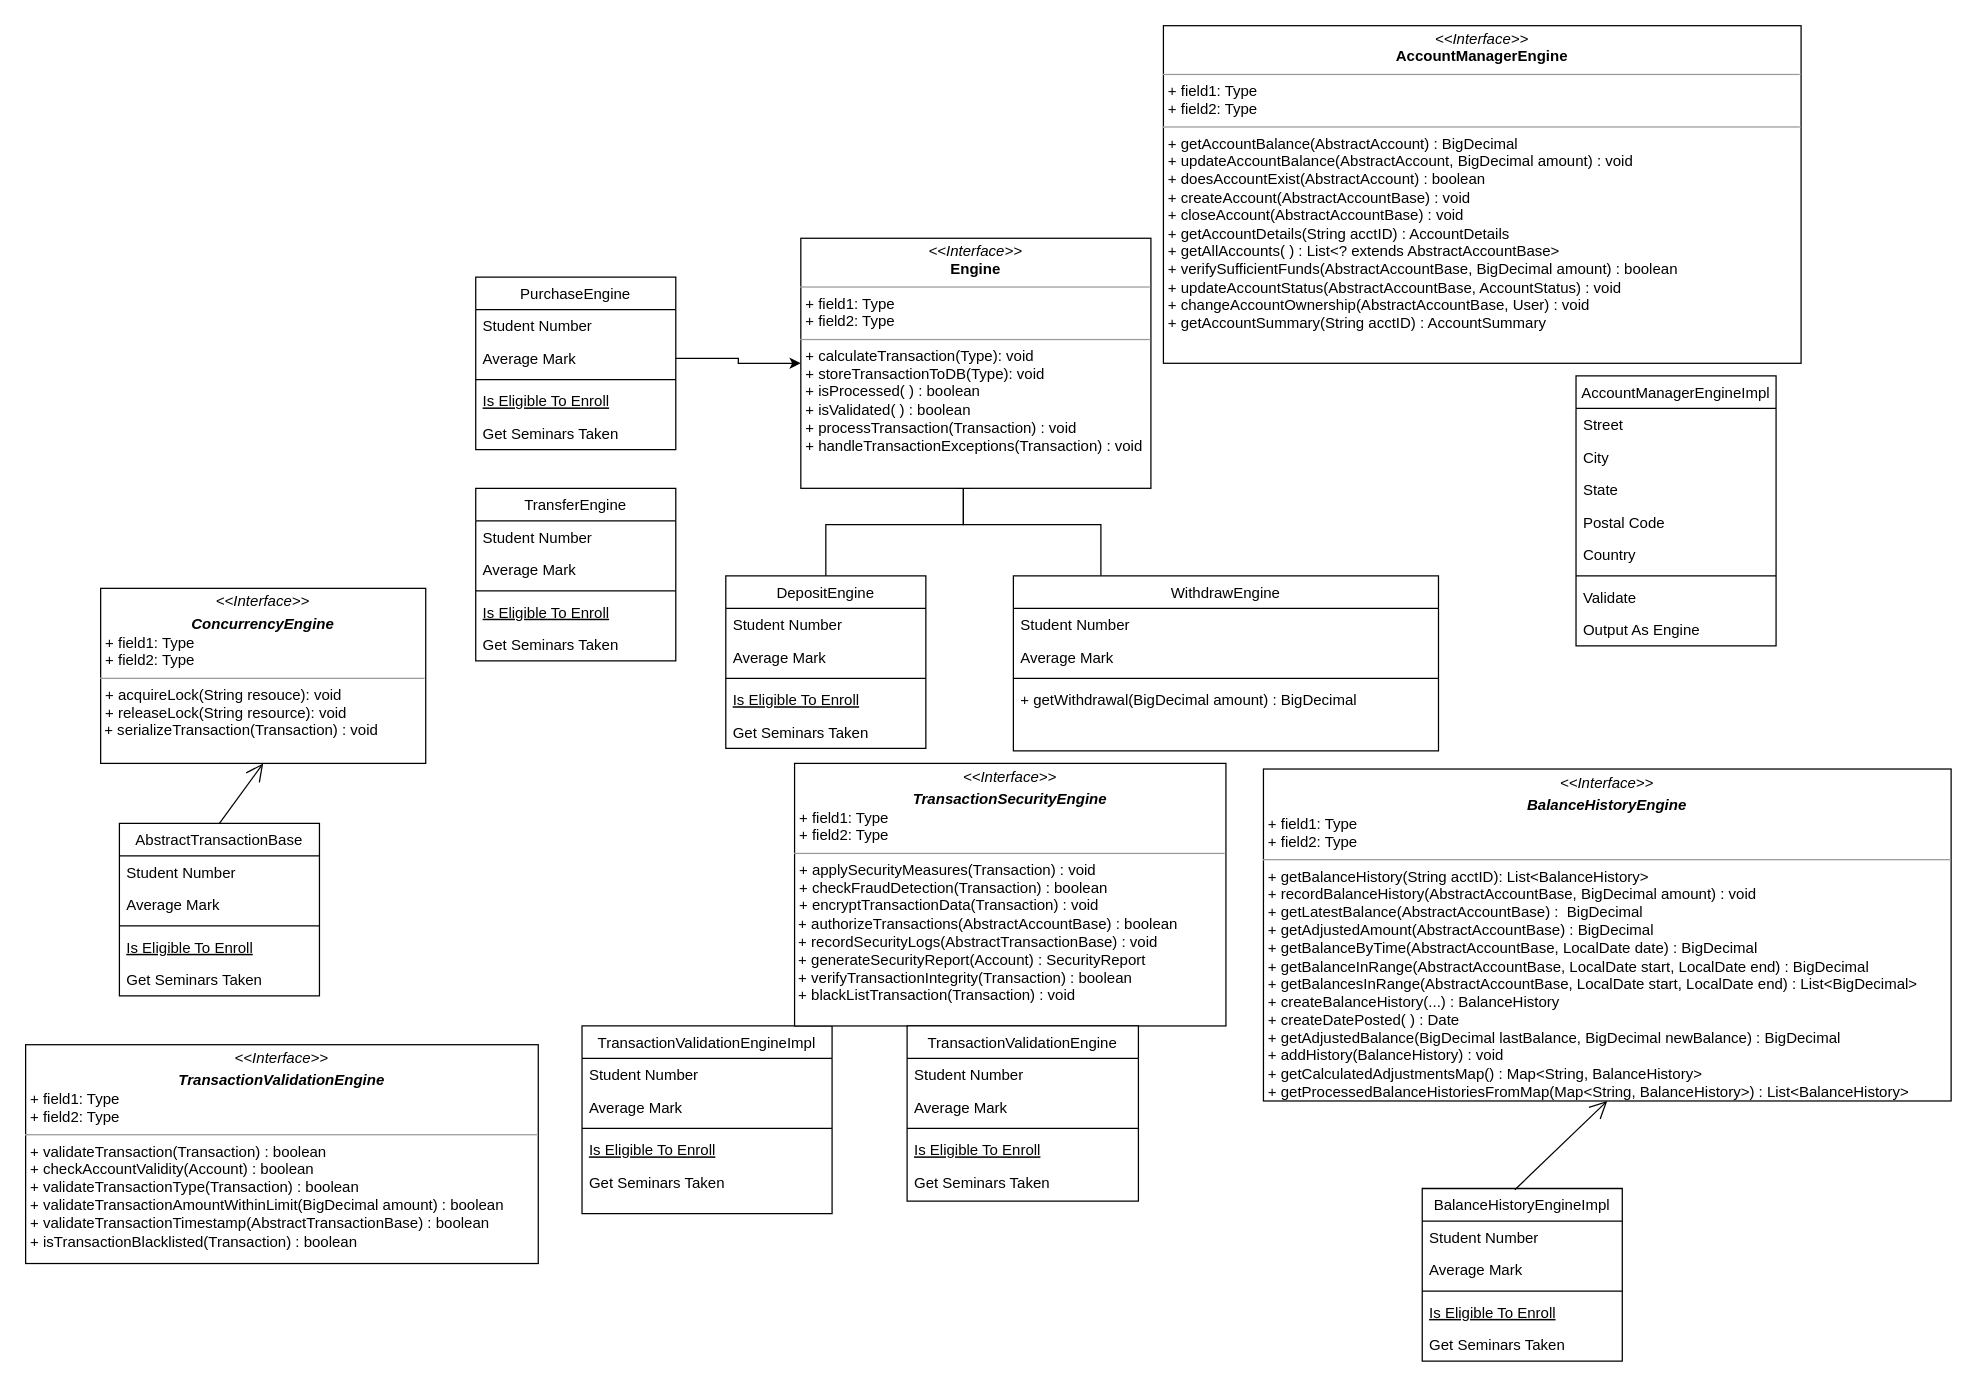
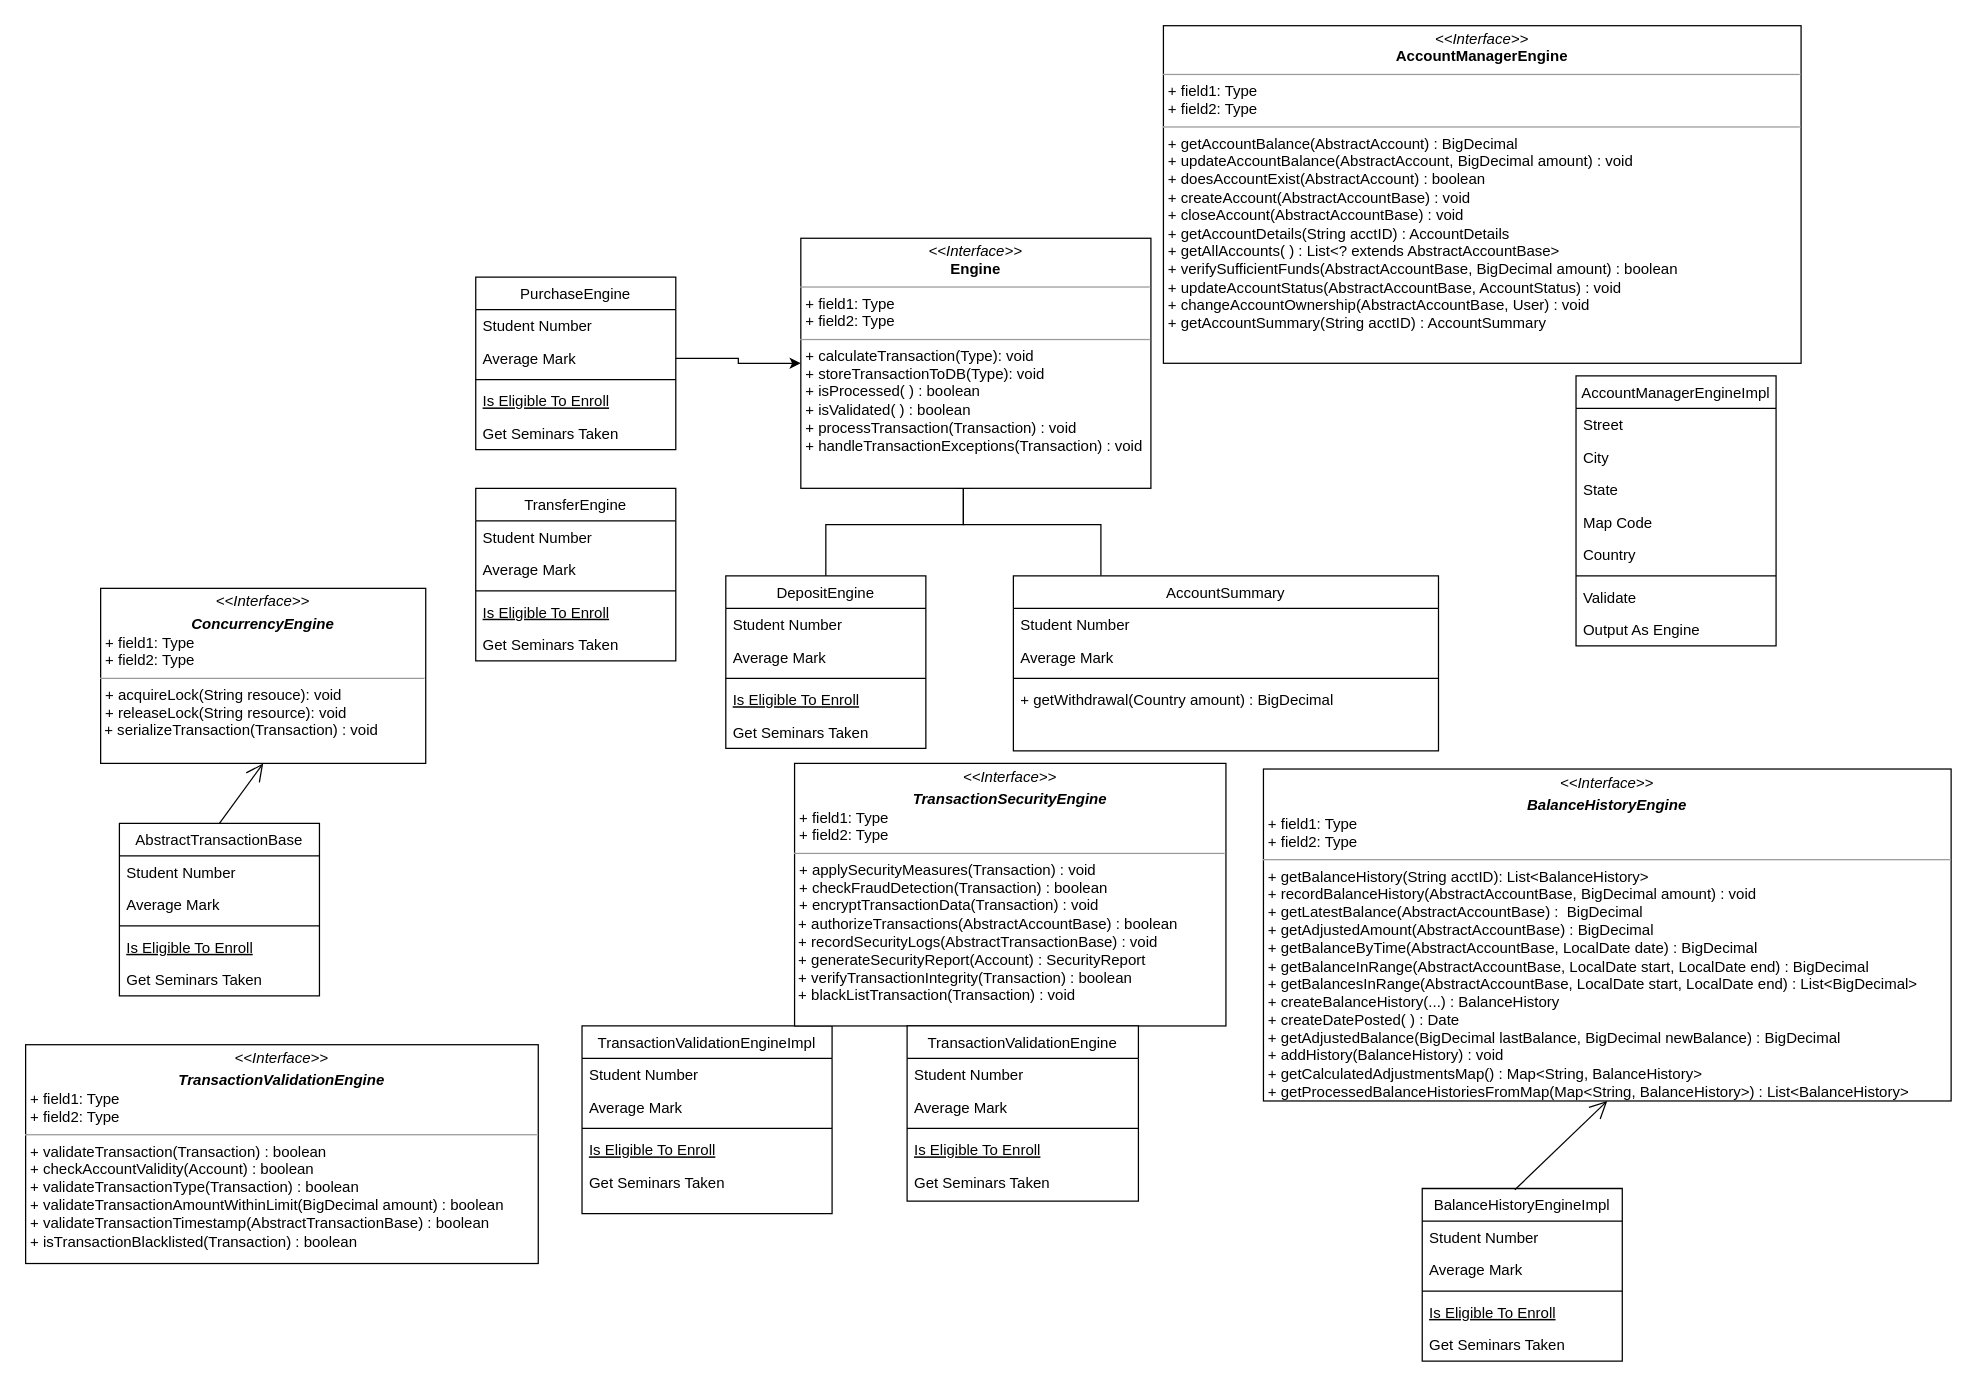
node "Postal Code": label "Postal Code" -> "Map Code"
node "WithdrawEngine": label "WithdrawEngine" -> "AccountSummary"
node "+ getWithdrawal(BigDecimal amount) : BigDecimal": label "+ getWithdrawal(BigDecimal amount) : BigDecimal" -> "+ getWithdrawal(Country amount) : BigDecimal"
